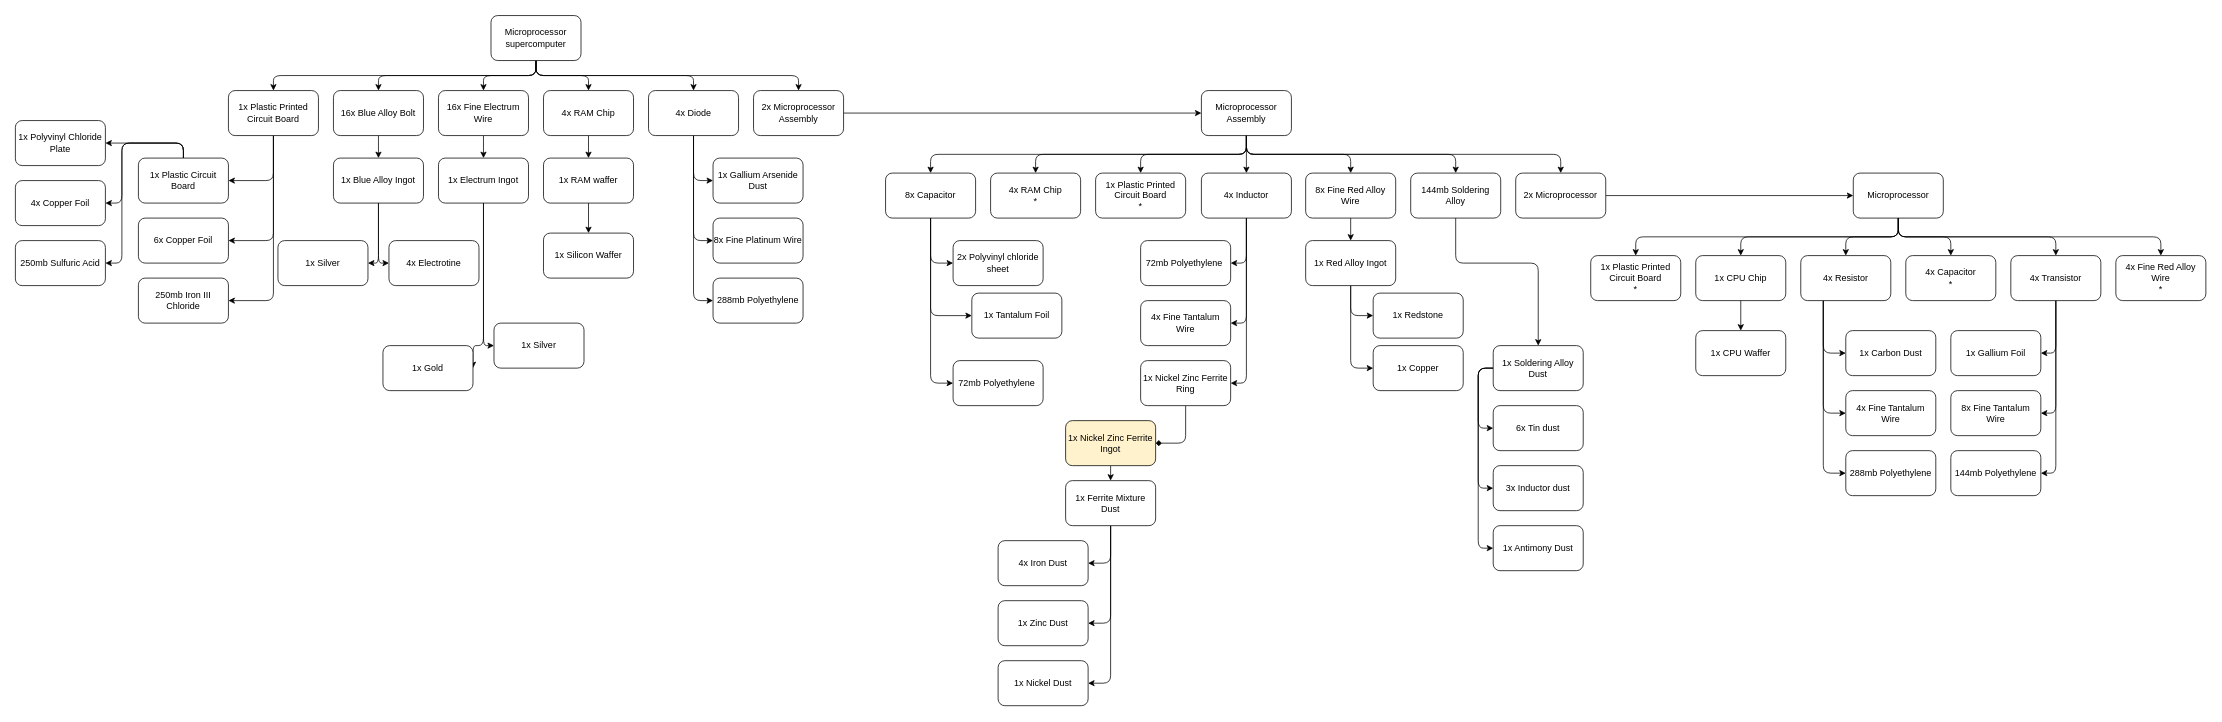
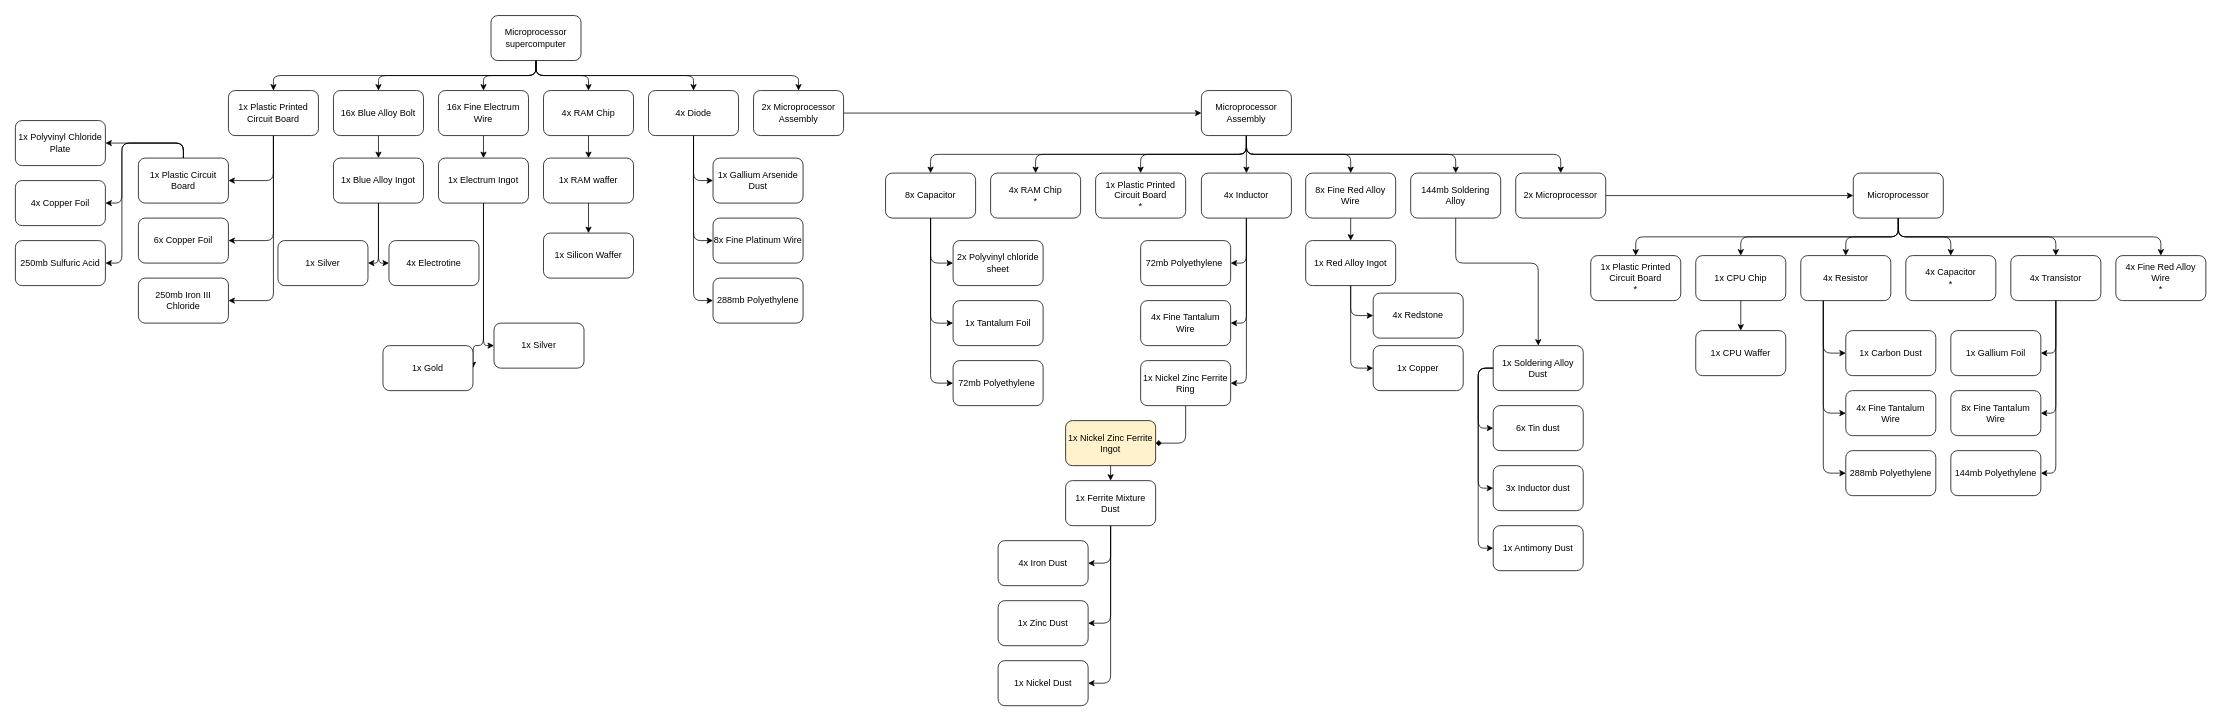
node "1x Tantalum Foil": moved (1017, 315) -> (998, 323)
node "1x Redstone": label "1x Redstone" -> "4x Redstone"
